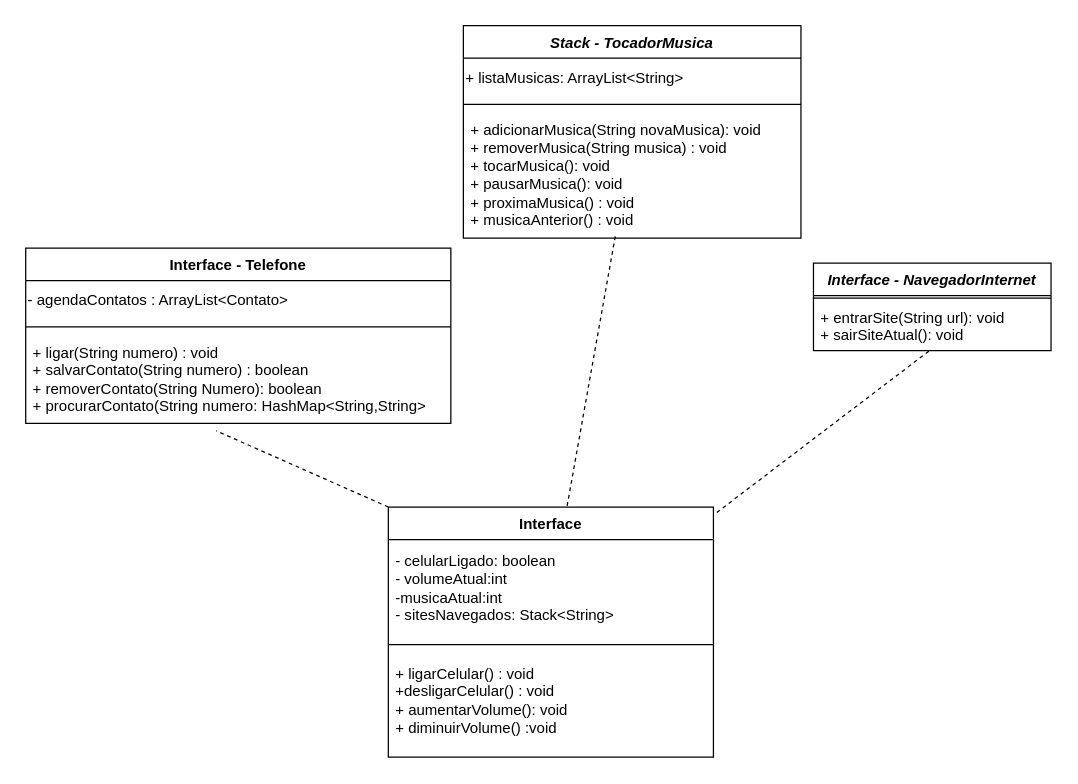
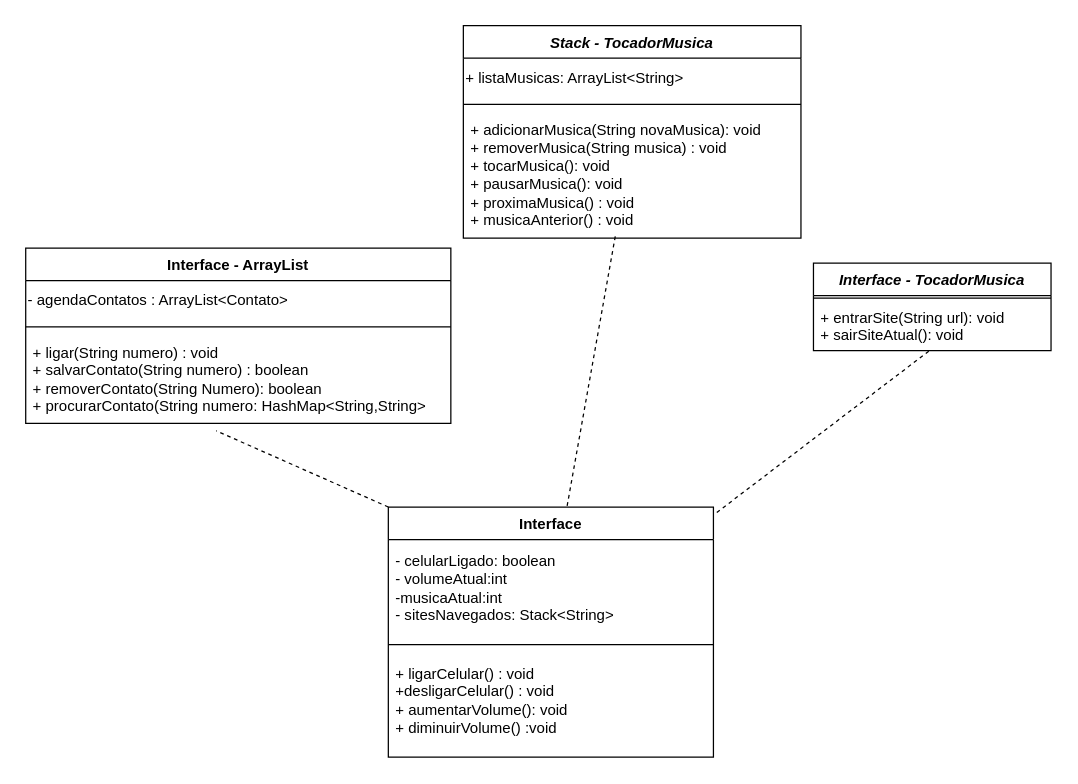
node "Interface - Telefone": label "Interface - Telefone" -> "Interface - ArrayList"
node "Interface - NavegadorInternet": label "Interface - NavegadorInternet" -> "Interface - TocadorMusica"
